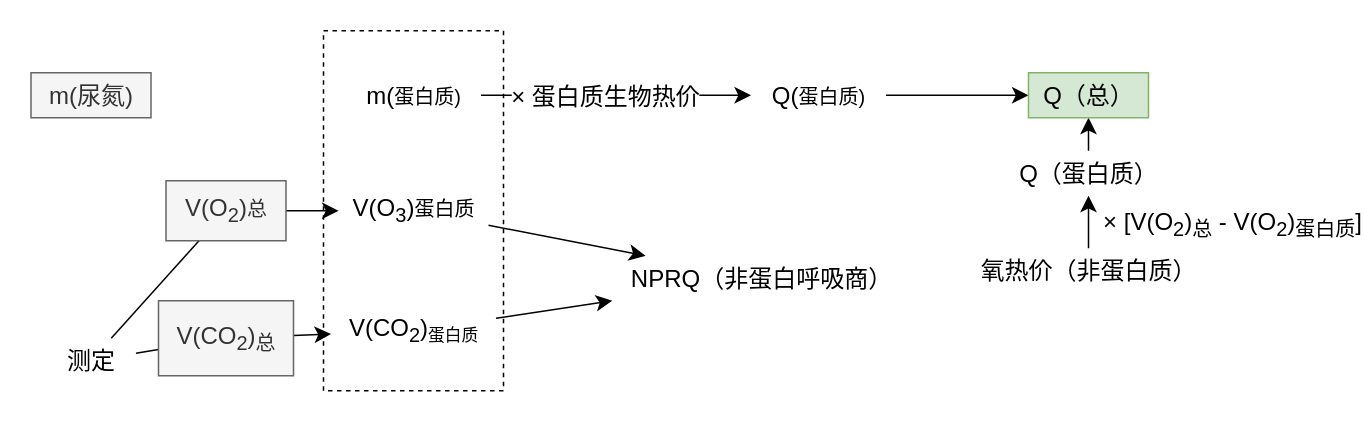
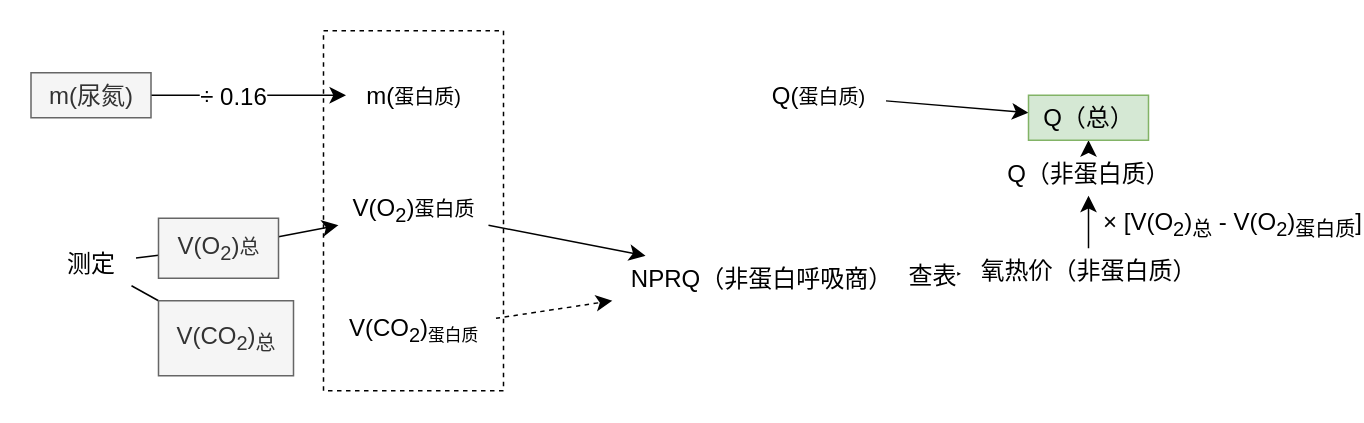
edge "m(尿氮)" -> "m(蛋白质)": added, label "÷ 0.16"
edge "m(蛋白质)" -> "Q(蛋白质)": removed, label "× 蛋白质生物热价"
node "Q（总）": moved (1088, 95) -> (1088, 118)
node "Q（蛋白质）": label "Q（蛋白质）" -> "Q（非蛋白质）"
node "V(O2)总": moved (226, 211) -> (218, 248)
node "V(O3)蛋白质": label "V(O3)蛋白质" -> "V(O2)蛋白质"
edge "NPRQ（非蛋白呼吸商）" -> "氧热价（非蛋白质）": added, label "查表"
edge "V(CO2)蛋白质" -> "NPRQ（非蛋白呼吸商）": style solid -> dashed
edge "V(CO2)总" -> "V(CO2)蛋白质": removed
node "测定": moved (91, 361) -> (91, 263)
